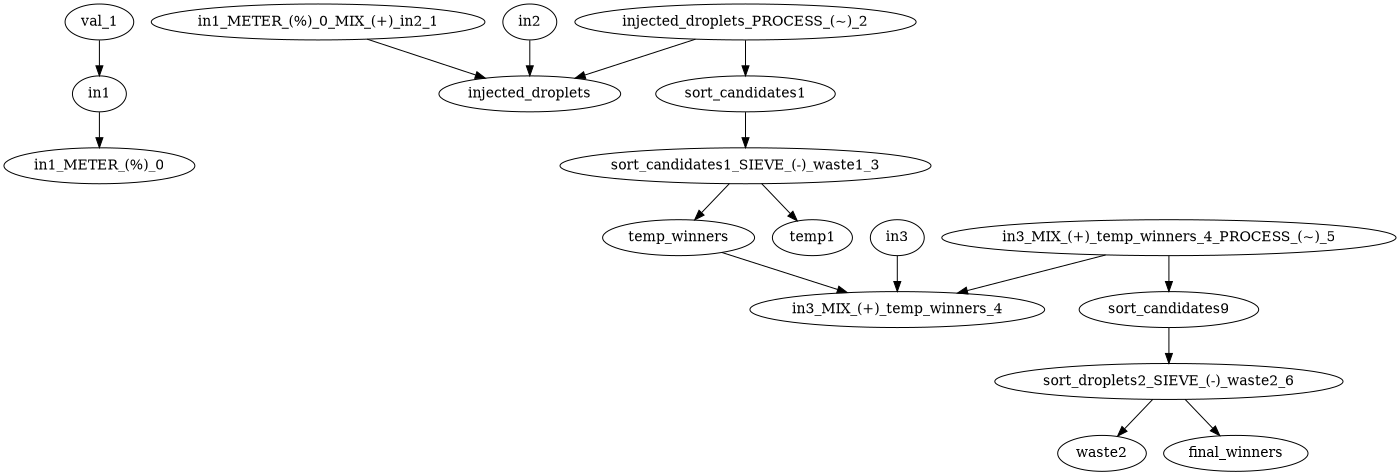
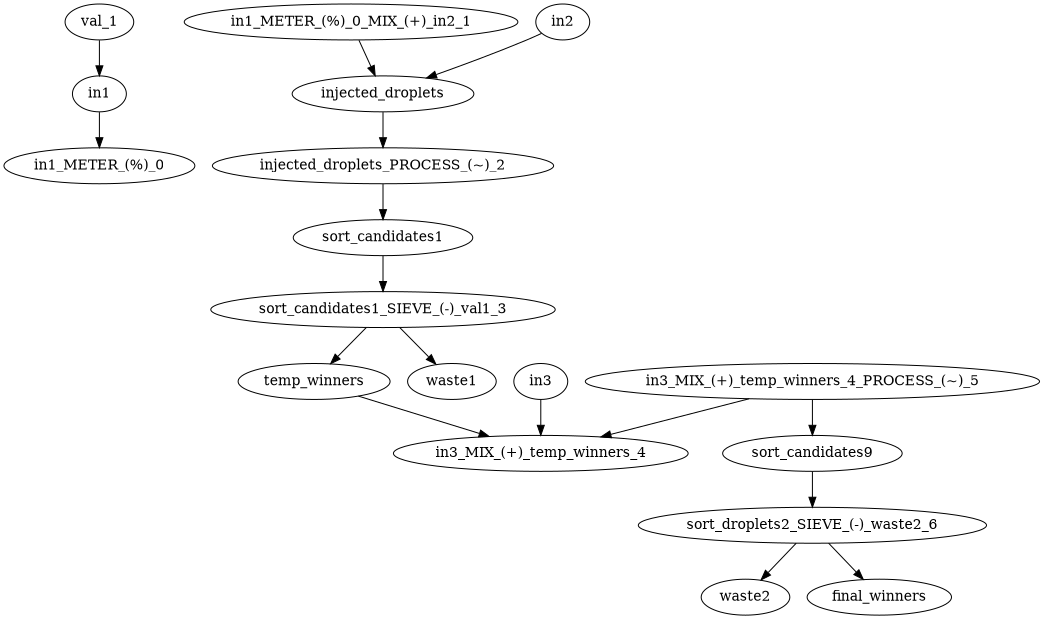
edge "injected_droplets_PROCESS_(~)_2" -> "injected_droplets": reversed
node "sort_candidates1_SIEVE_(-)_waste1_3": label "sort_candidates1_SIEVE_(-)_waste1_3" -> "sort_candidates1_SIEVE_(-)_val1_3"
node "temp1": label "temp1" -> "waste1"
